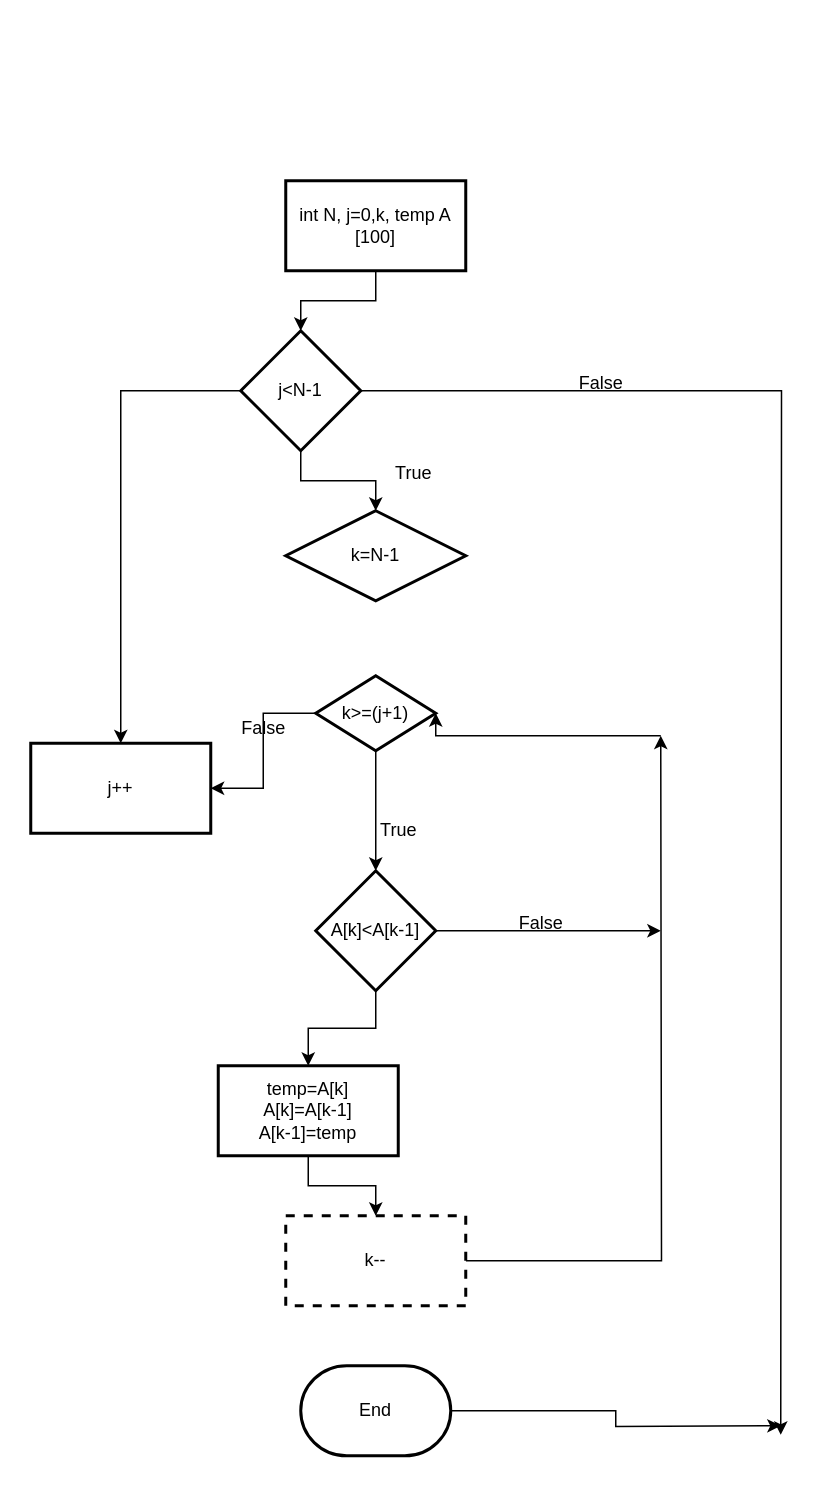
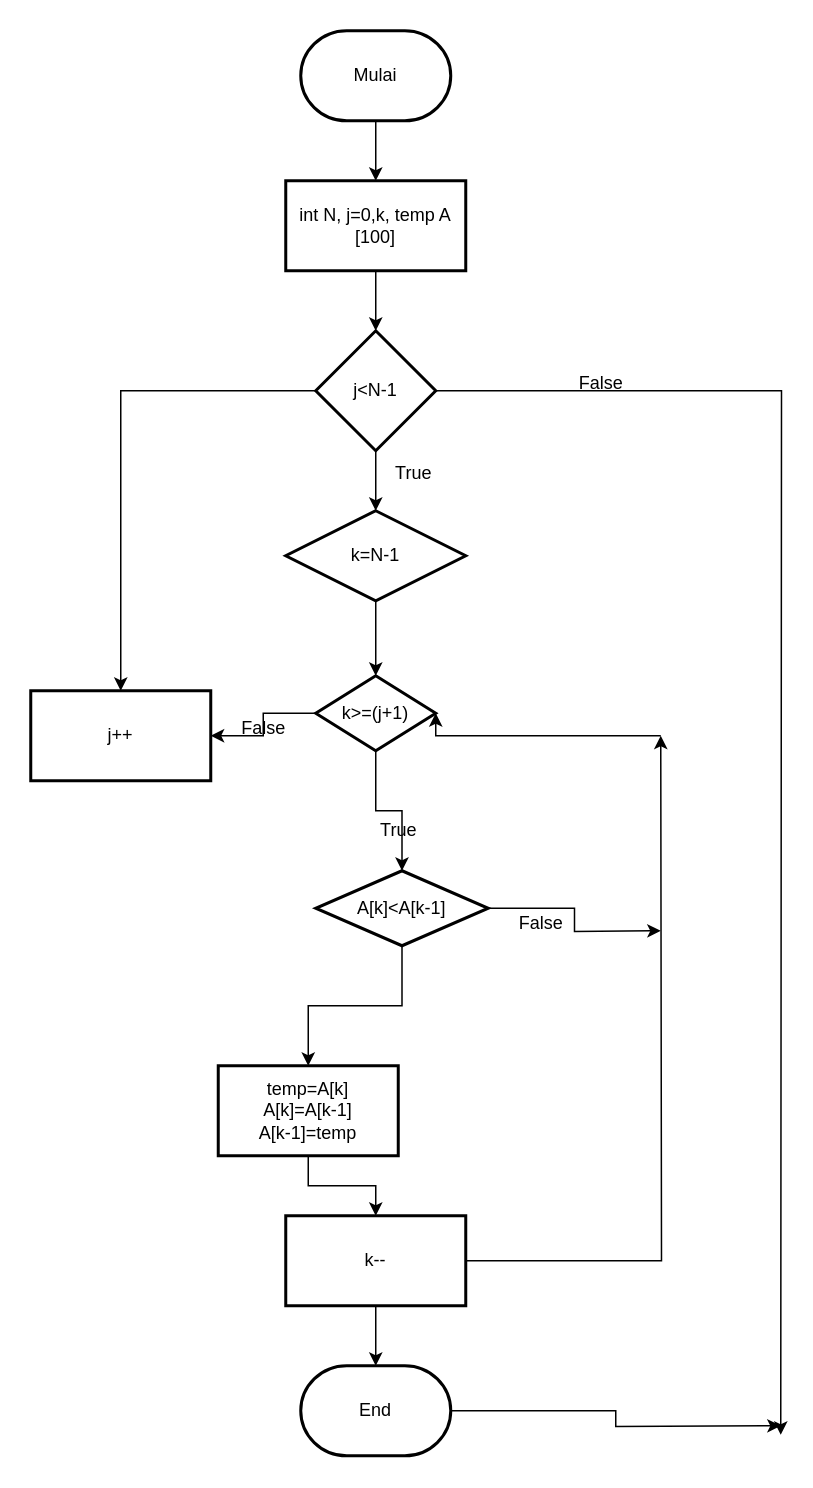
node "Mulai": added
edge "Mulai" -> "int N, j=0,k, temp A [100]": added
node "j<N-1": moved (301, 391) -> (376, 391)
edge "k=N-1" -> "k>=(j+1)": added
node "j++": moved (121, 788) -> (121, 736)
node "A[k]<A[k-1]": size 120x120 -> 173x75
node "k--": style dashed -> solid
edge "k--" -> "End": added
